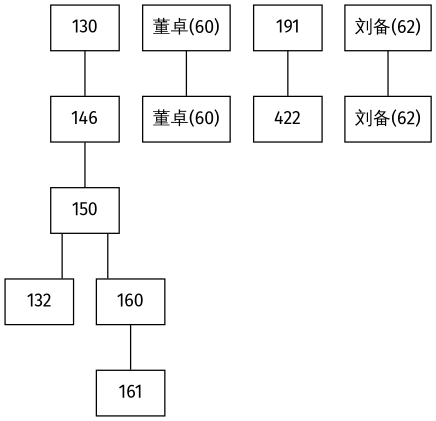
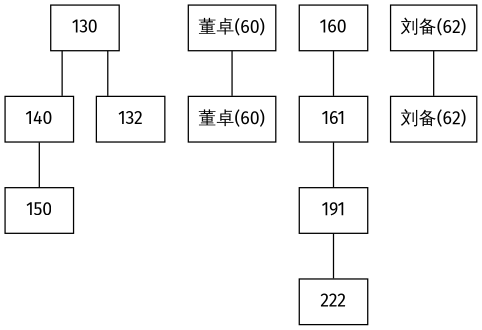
node "146": label "146" -> "140"
node "422": label "422" -> "222"
edge "161" -- "191": added
edge "150" -- "132": now "130" -- "132"
edge "150" -- "160": removed
